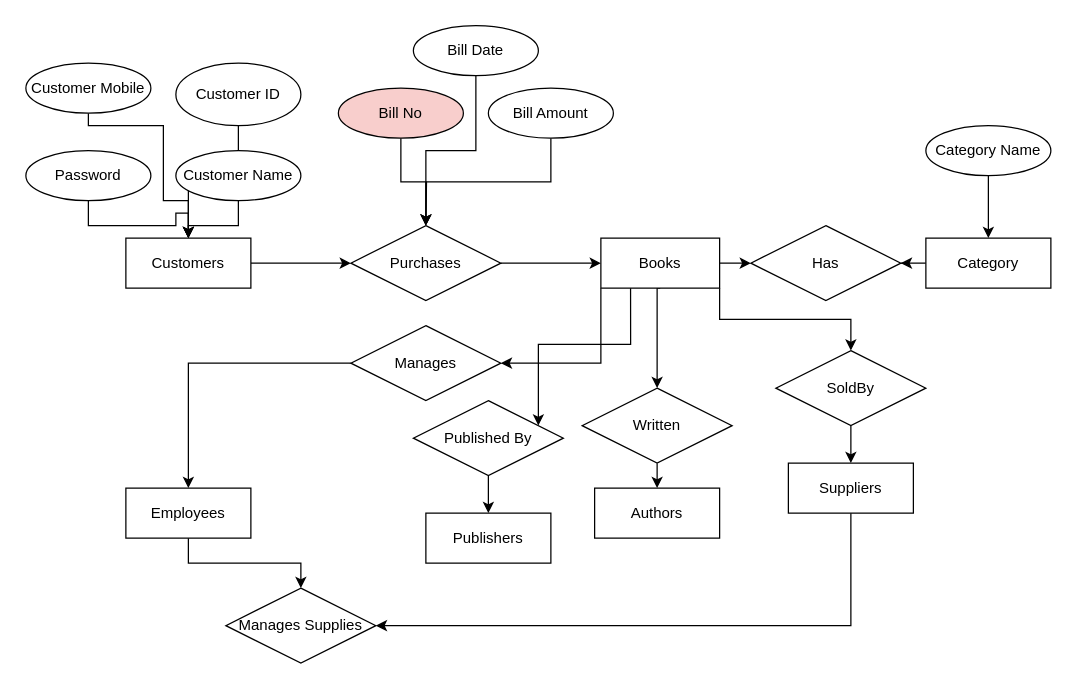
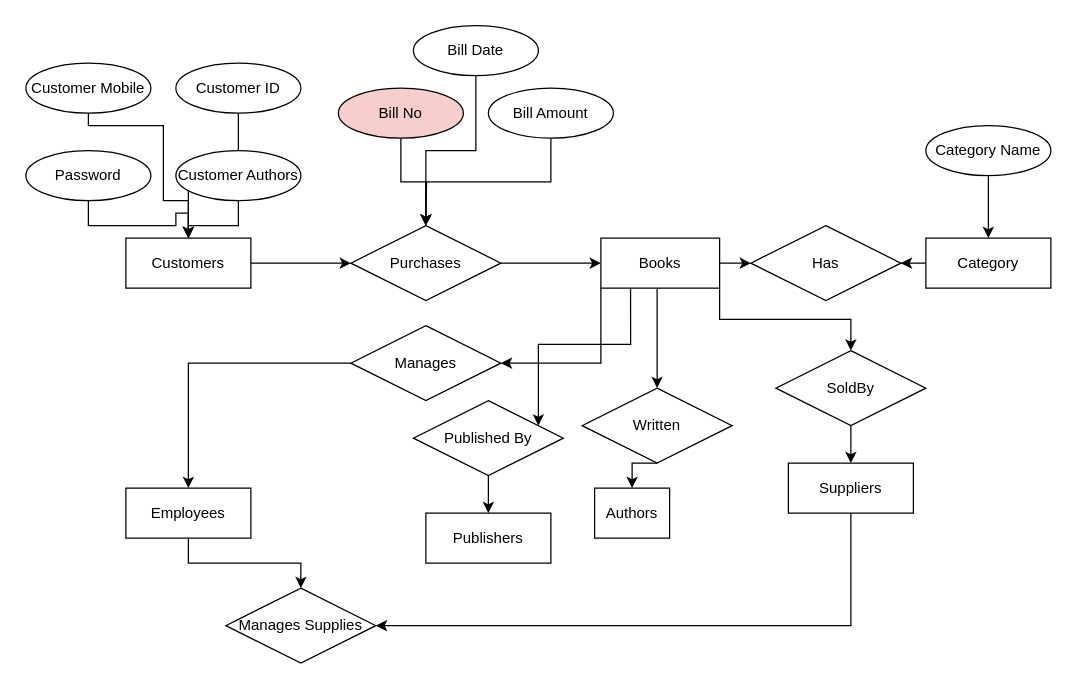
node "Customer ID": size 125x63 -> 125x50
node "Customer Name": label "Customer Name" -> "Customer Authors"
node "Authors": size 125x50 -> 75x50
